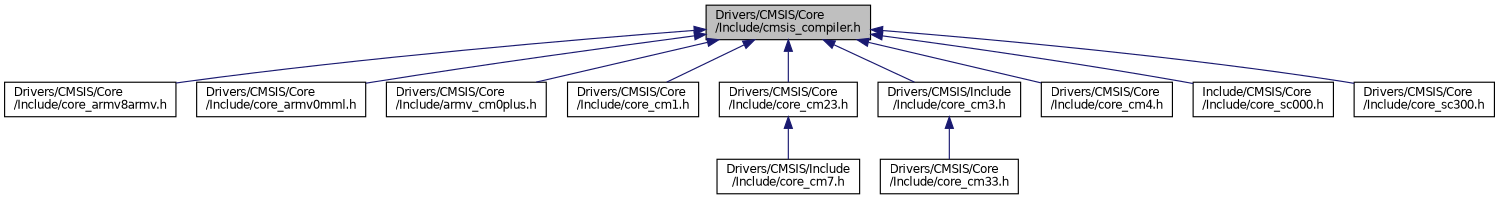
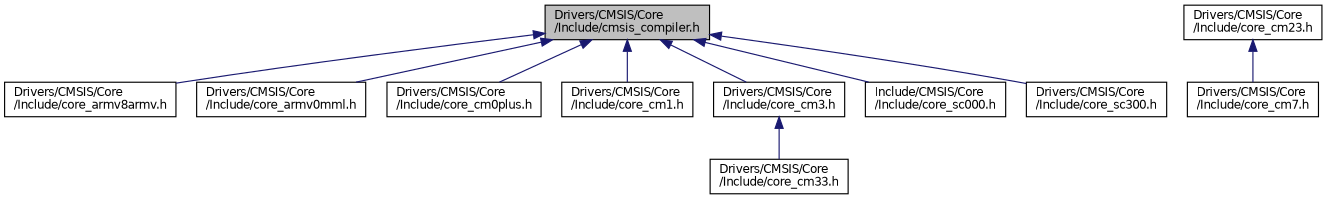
edge "Drivers/CMSIS/Core /Include/core_cm23.h" -> "Drivers/CMSIS/Core /Include/cmsis_compiler.h": removed
node "Drivers/CMSIS/Core /Include/armv_cm0plus.h": label "Drivers/CMSIS/Core /Include/armv_cm0plus.h" -> "Drivers/CMSIS/Core /Include/core_cm0plus.h"
node "Drivers/CMSIS/Include /Include/core_cm3.h": label "Drivers/CMSIS/Include /Include/core_cm3.h" -> "Drivers/CMSIS/Core /Include/core_cm3.h"
node "Drivers/CMSIS/Core /Include/core_cm4.h": removed
node "Drivers/CMSIS/Include /Include/core_cm7.h": label "Drivers/CMSIS/Include /Include/core_cm7.h" -> "Drivers/CMSIS/Core /Include/core_cm7.h"
